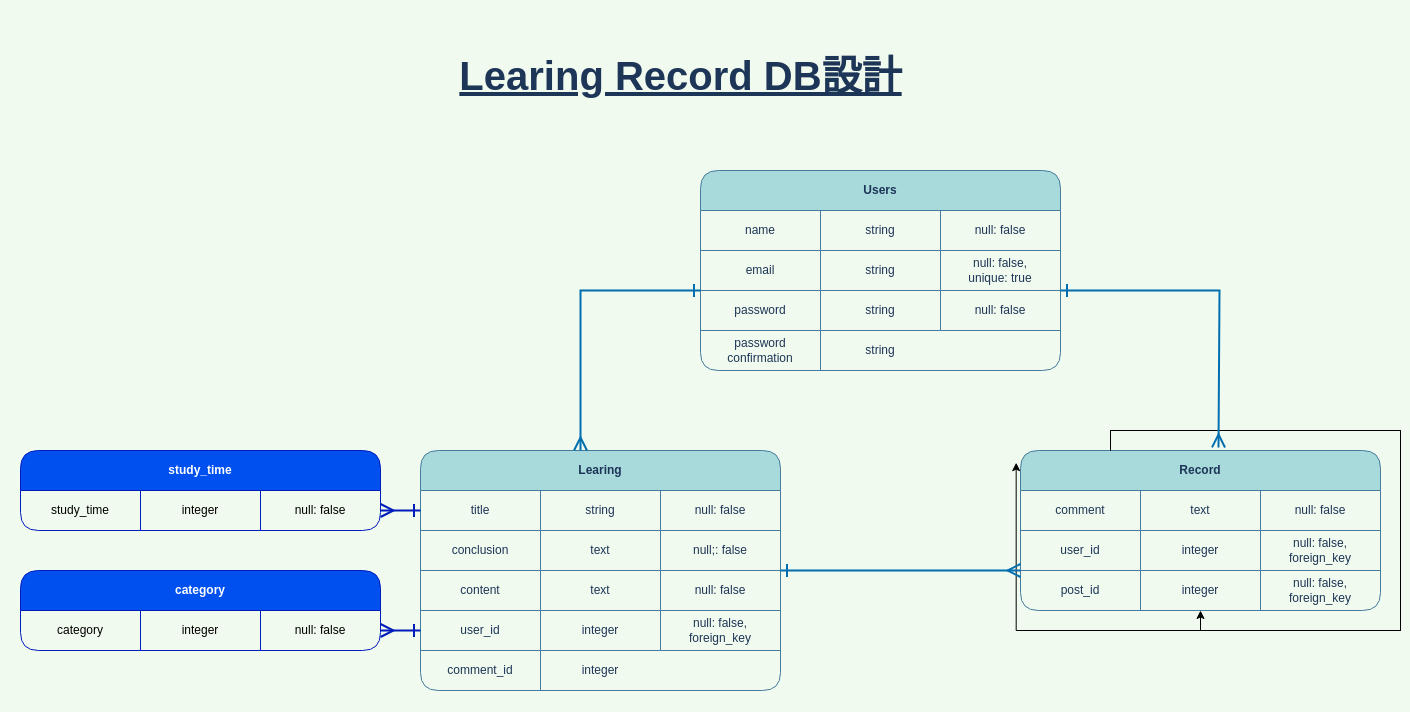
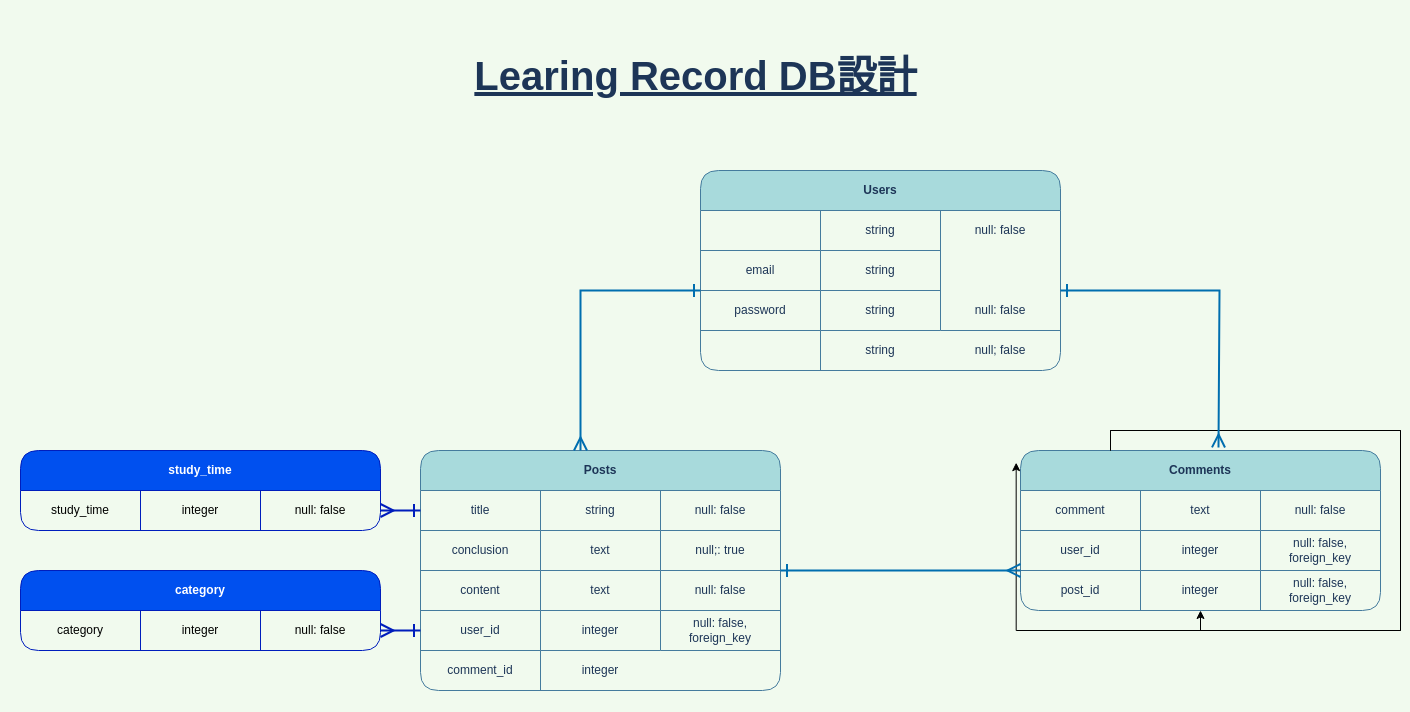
node "Learing Record DB設計": moved (681, 76) -> (696, 76)
node "name": removed
node "null: false, unique: true": removed
node "password confirmation": removed
node "null; false": added
node "Learing": label "Learing" -> "Posts"
node "Record": label "Record" -> "Comments"
node "null;: false": label "null;: false" -> "null;: true"
